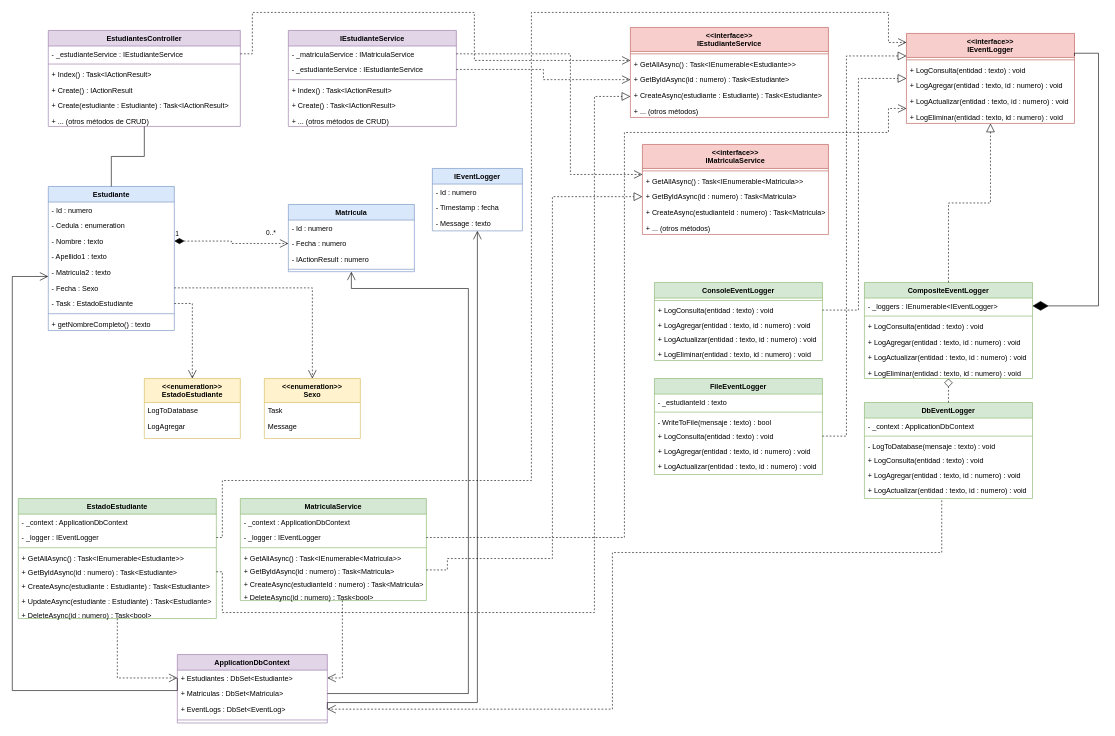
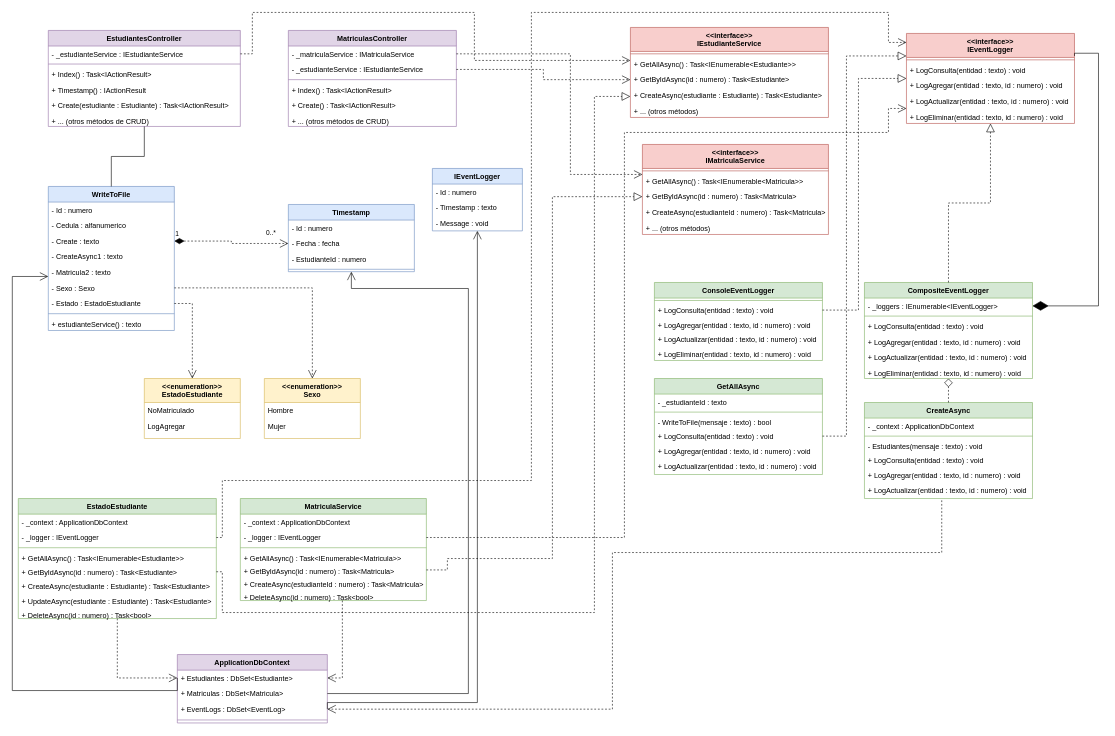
node "IEstudianteService": label "IEstudianteService" -> "MatriculasController"
node "+ Create() : IActionResult": label "+ Create() : IActionResult" -> "+ Timestamp() : IActionResult"
node "Estudiante": label "Estudiante" -> "WriteToFile"
node "- Timestamp : fecha": label "- Timestamp : fecha" -> "- Timestamp : texto"
node "Matricula": label "Matricula" -> "Timestamp"
node "- Message : texto": label "- Message : texto" -> "- Message : void"
node "- Cedula : enumeration": label "- Cedula : enumeration" -> "- Cedula : alfanumerico"
node "- Nombre : texto": label "- Nombre : texto" -> "- Create : texto"
node "- Fecha : numero": label "- Fecha : numero" -> "- Fecha : fecha"
node "- Apellido1 : texto": label "- Apellido1 : texto" -> "- CreateAsync1 : texto"
node "- IActionResult : numero": label "- IActionResult : numero" -> "- EstudianteId : numero"
node "- Fecha : Sexo": label "- Fecha : Sexo" -> "- Sexo : Sexo"
node "- Task : EstadoEstudiante": label "- Task : EstadoEstudiante" -> "- Estado : EstadoEstudiante"
node "+ getNombreCompleto() : texto": label "+ getNombreCompleto() : texto" -> "+ estudianteService() : texto"
node "FileEventLogger": label "FileEventLogger" -> "GetAllAsync"
node "LogToDatabase": label "LogToDatabase" -> "NoMatriculado"
node "Task": label "Task" -> "Hombre"
node "DbEventLogger": label "DbEventLogger" -> "CreateAsync"
node "Message": label "Message" -> "Mujer"
node "- LogToDatabase(mensaje : texto) : void": label "- LogToDatabase(mensaje : texto) : void" -> "- Estudiantes(mensaje : texto) : void"
